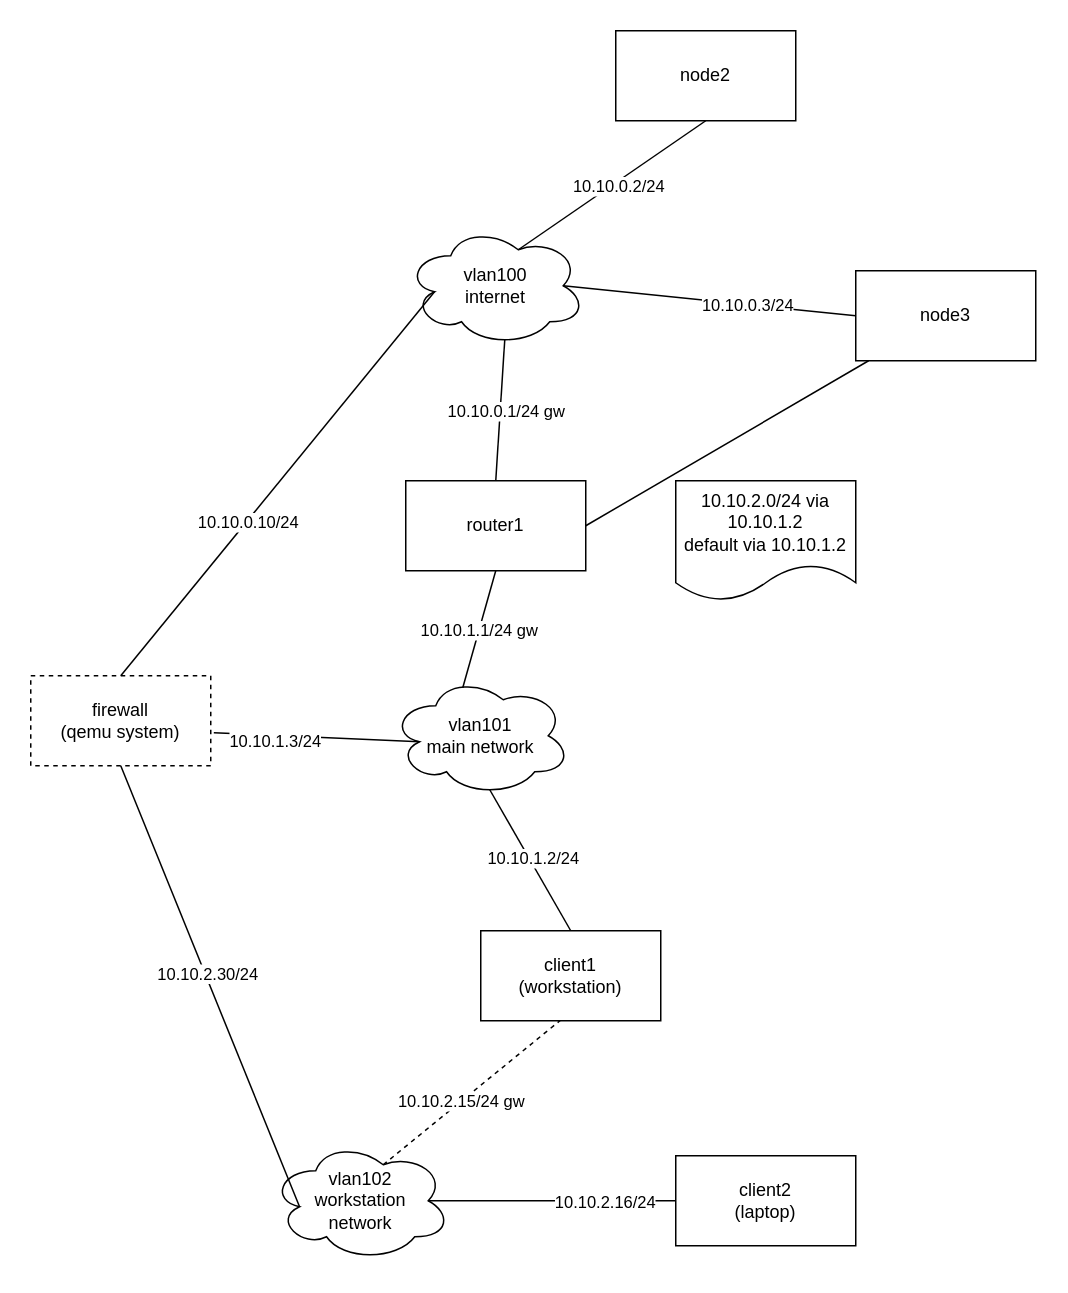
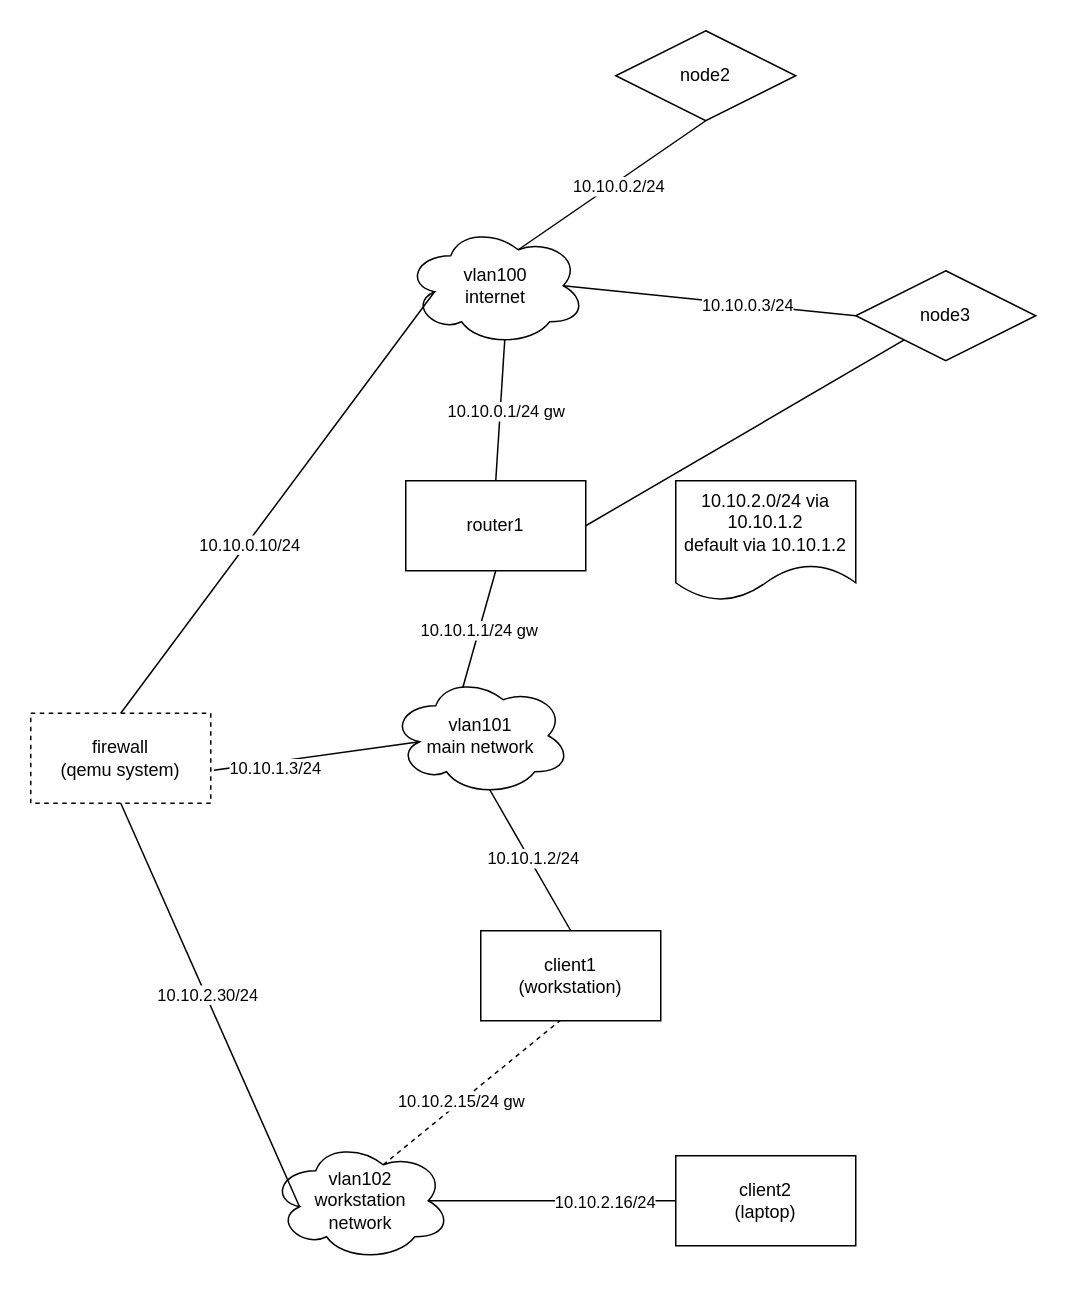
node "node2": shape rectangle -> diamond
node "node3": shape rectangle -> diamond
node "firewall (qemu system)": moved (121, 721) -> (121, 758)
